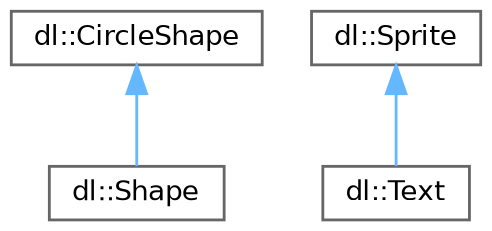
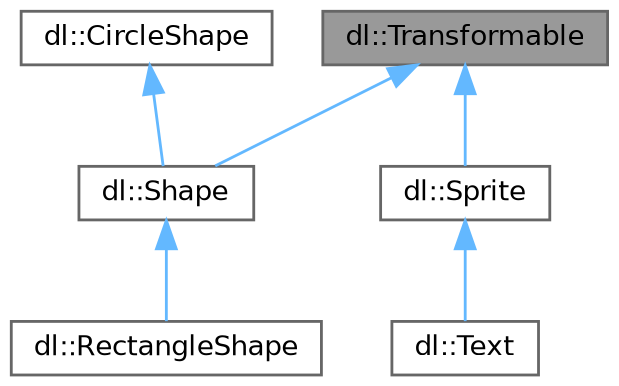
node "dl::Transformable": added
node "dl::RectangleShape": added
